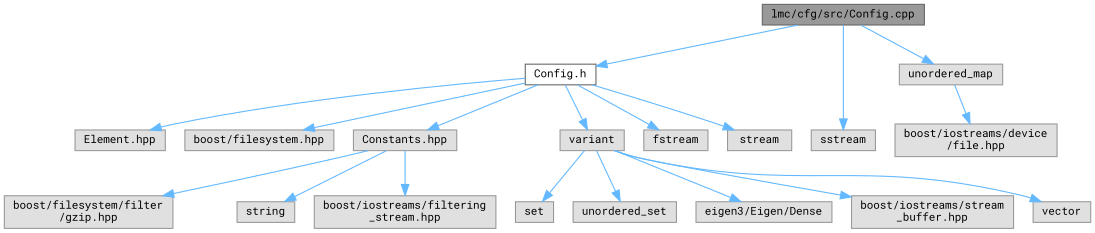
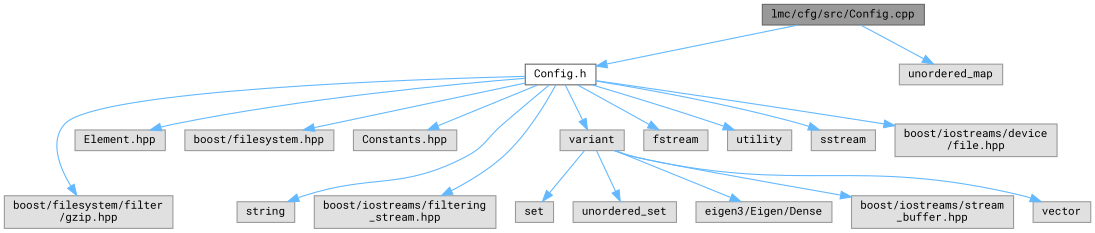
edge "lmc/cfg/src/Config.cpp" -> "sstream": now "Config.h" -> "sstream"
edge "unordered_map" -> "boost/iostreams/device /file.hpp": now "Config.h" -> "boost/iostreams/device /file.hpp"
node "stream": label "stream" -> "utility"
edge "Constants.hpp" -> "boost/iostreams/filtering _stream.hpp": now "Config.h" -> "boost/iostreams/filtering _stream.hpp"
edge "Constants.hpp" -> "boost/filesystem/filter /gzip.hpp": now "Config.h" -> "boost/filesystem/filter /gzip.hpp"
edge "Constants.hpp" -> "string": now "Config.h" -> "string"
